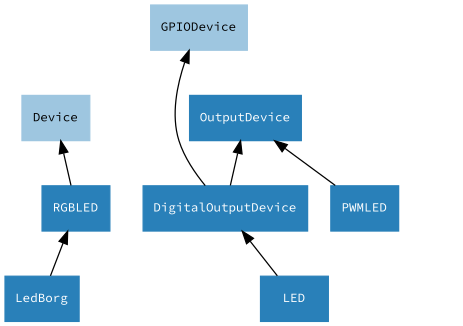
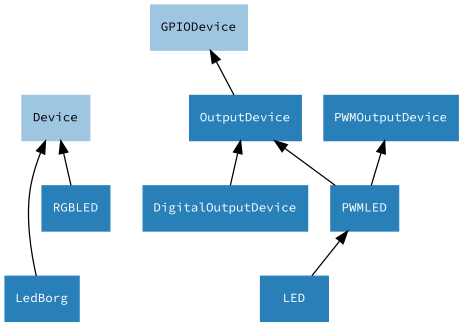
node "PWMOutputDevice": added
edge "DigitalOutputDevice" -> "GPIODevice": now "OutputDevice" -> "GPIODevice"
edge "LedBorg" -> "RGBLED": now "LedBorg" -> "Device"
edge "LED" -> "DigitalOutputDevice": now "LED" -> "PWMLED"
